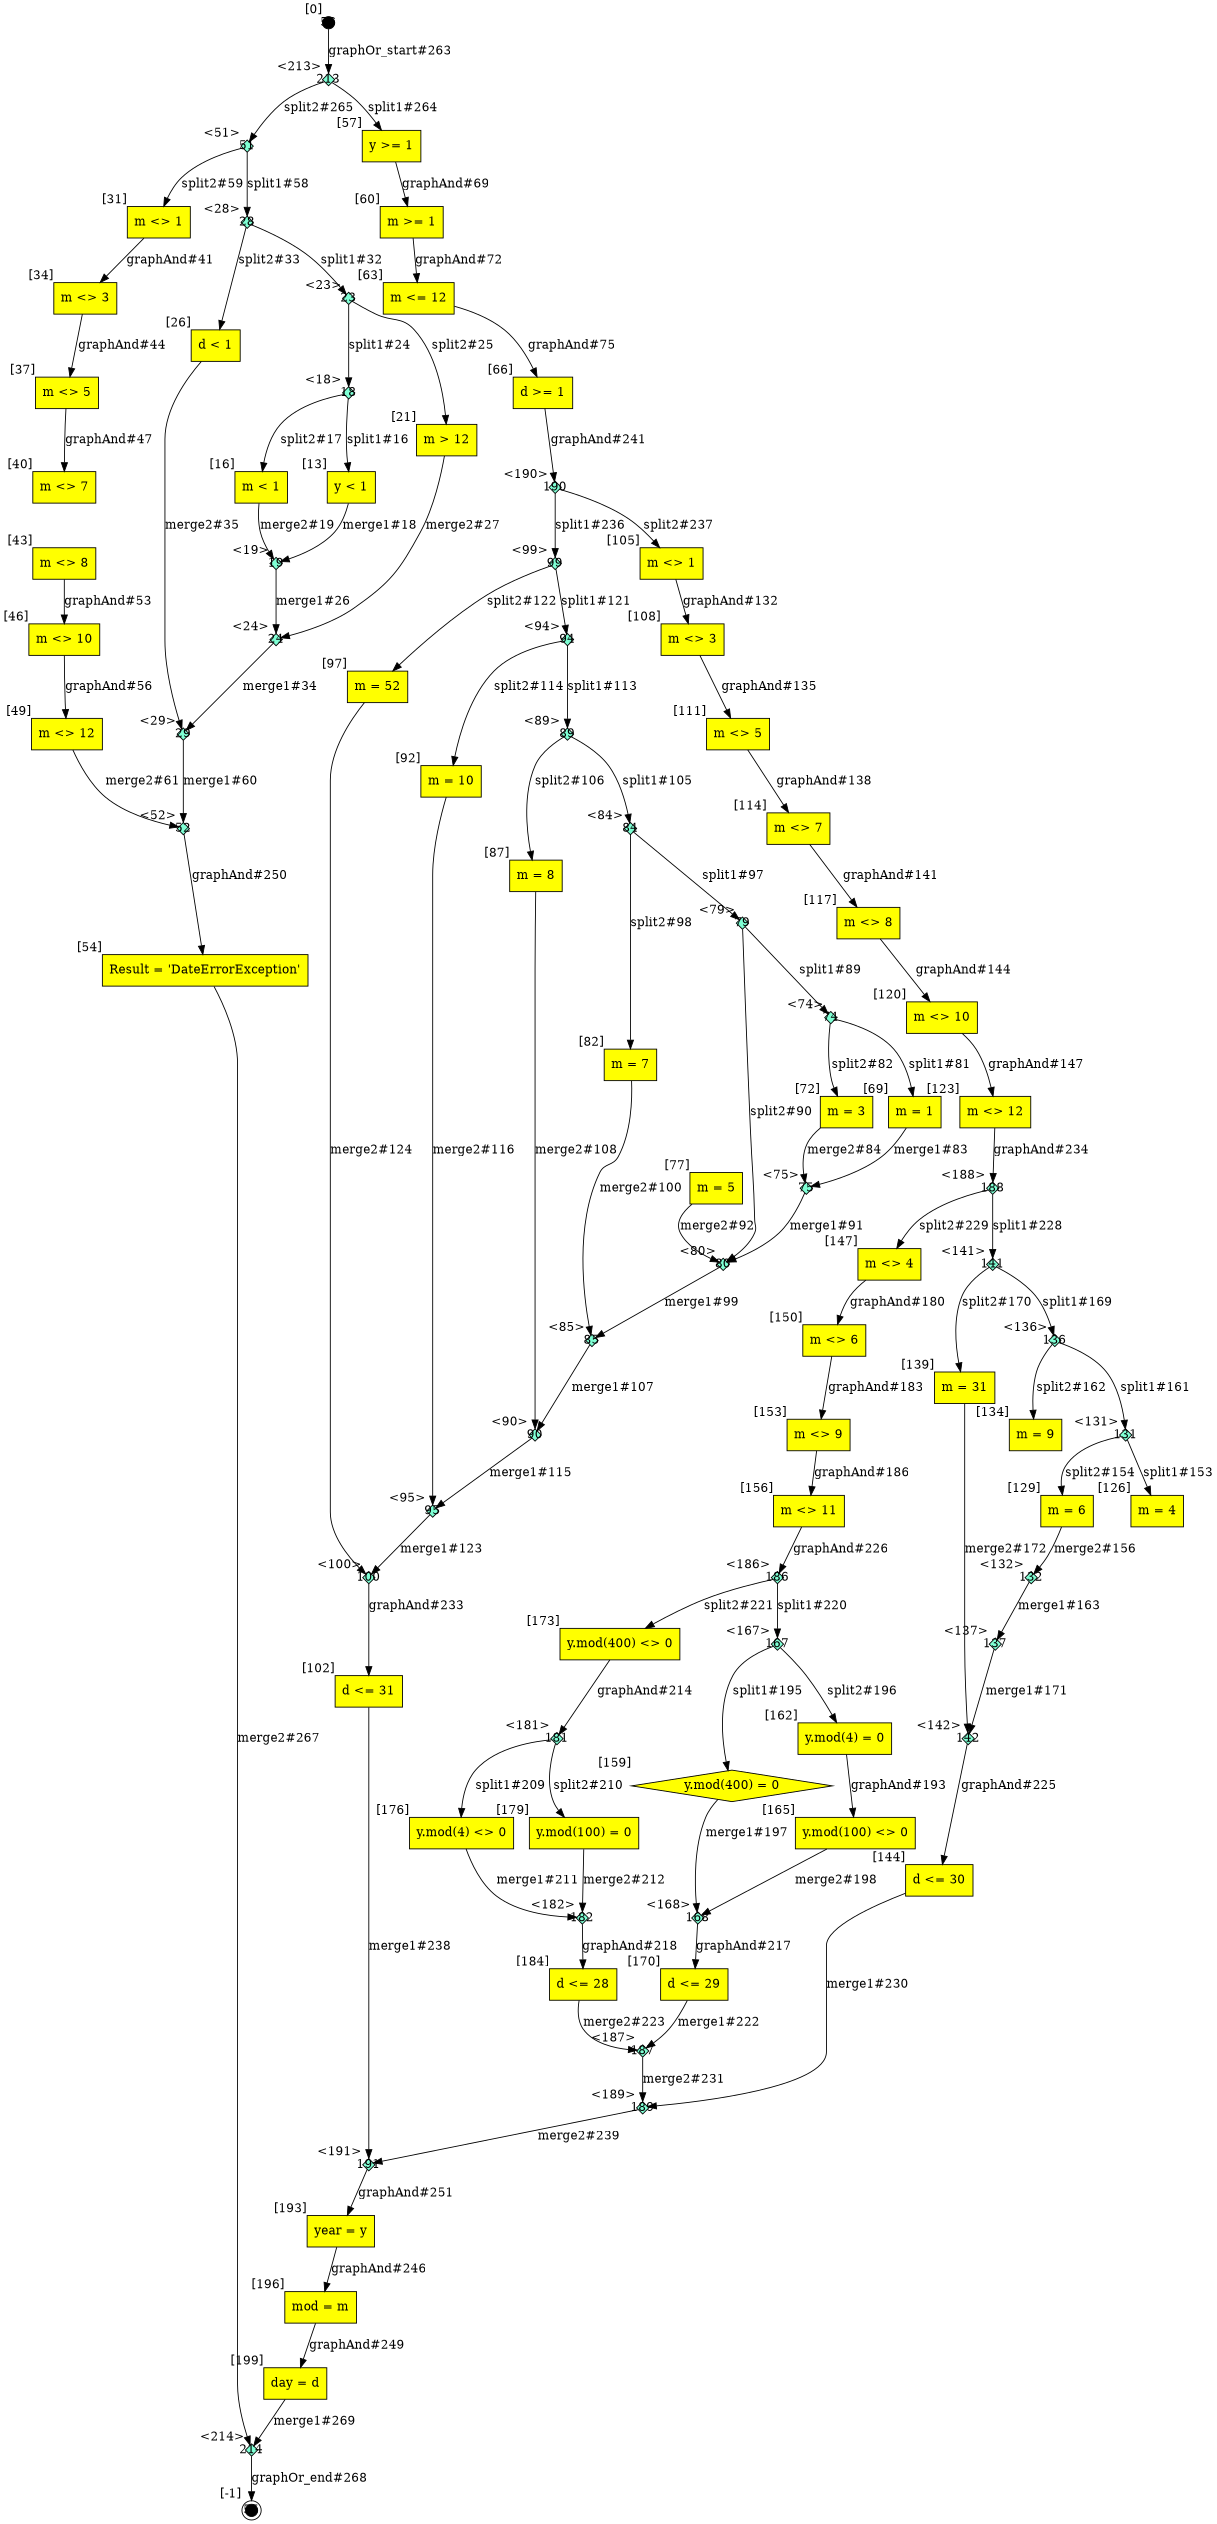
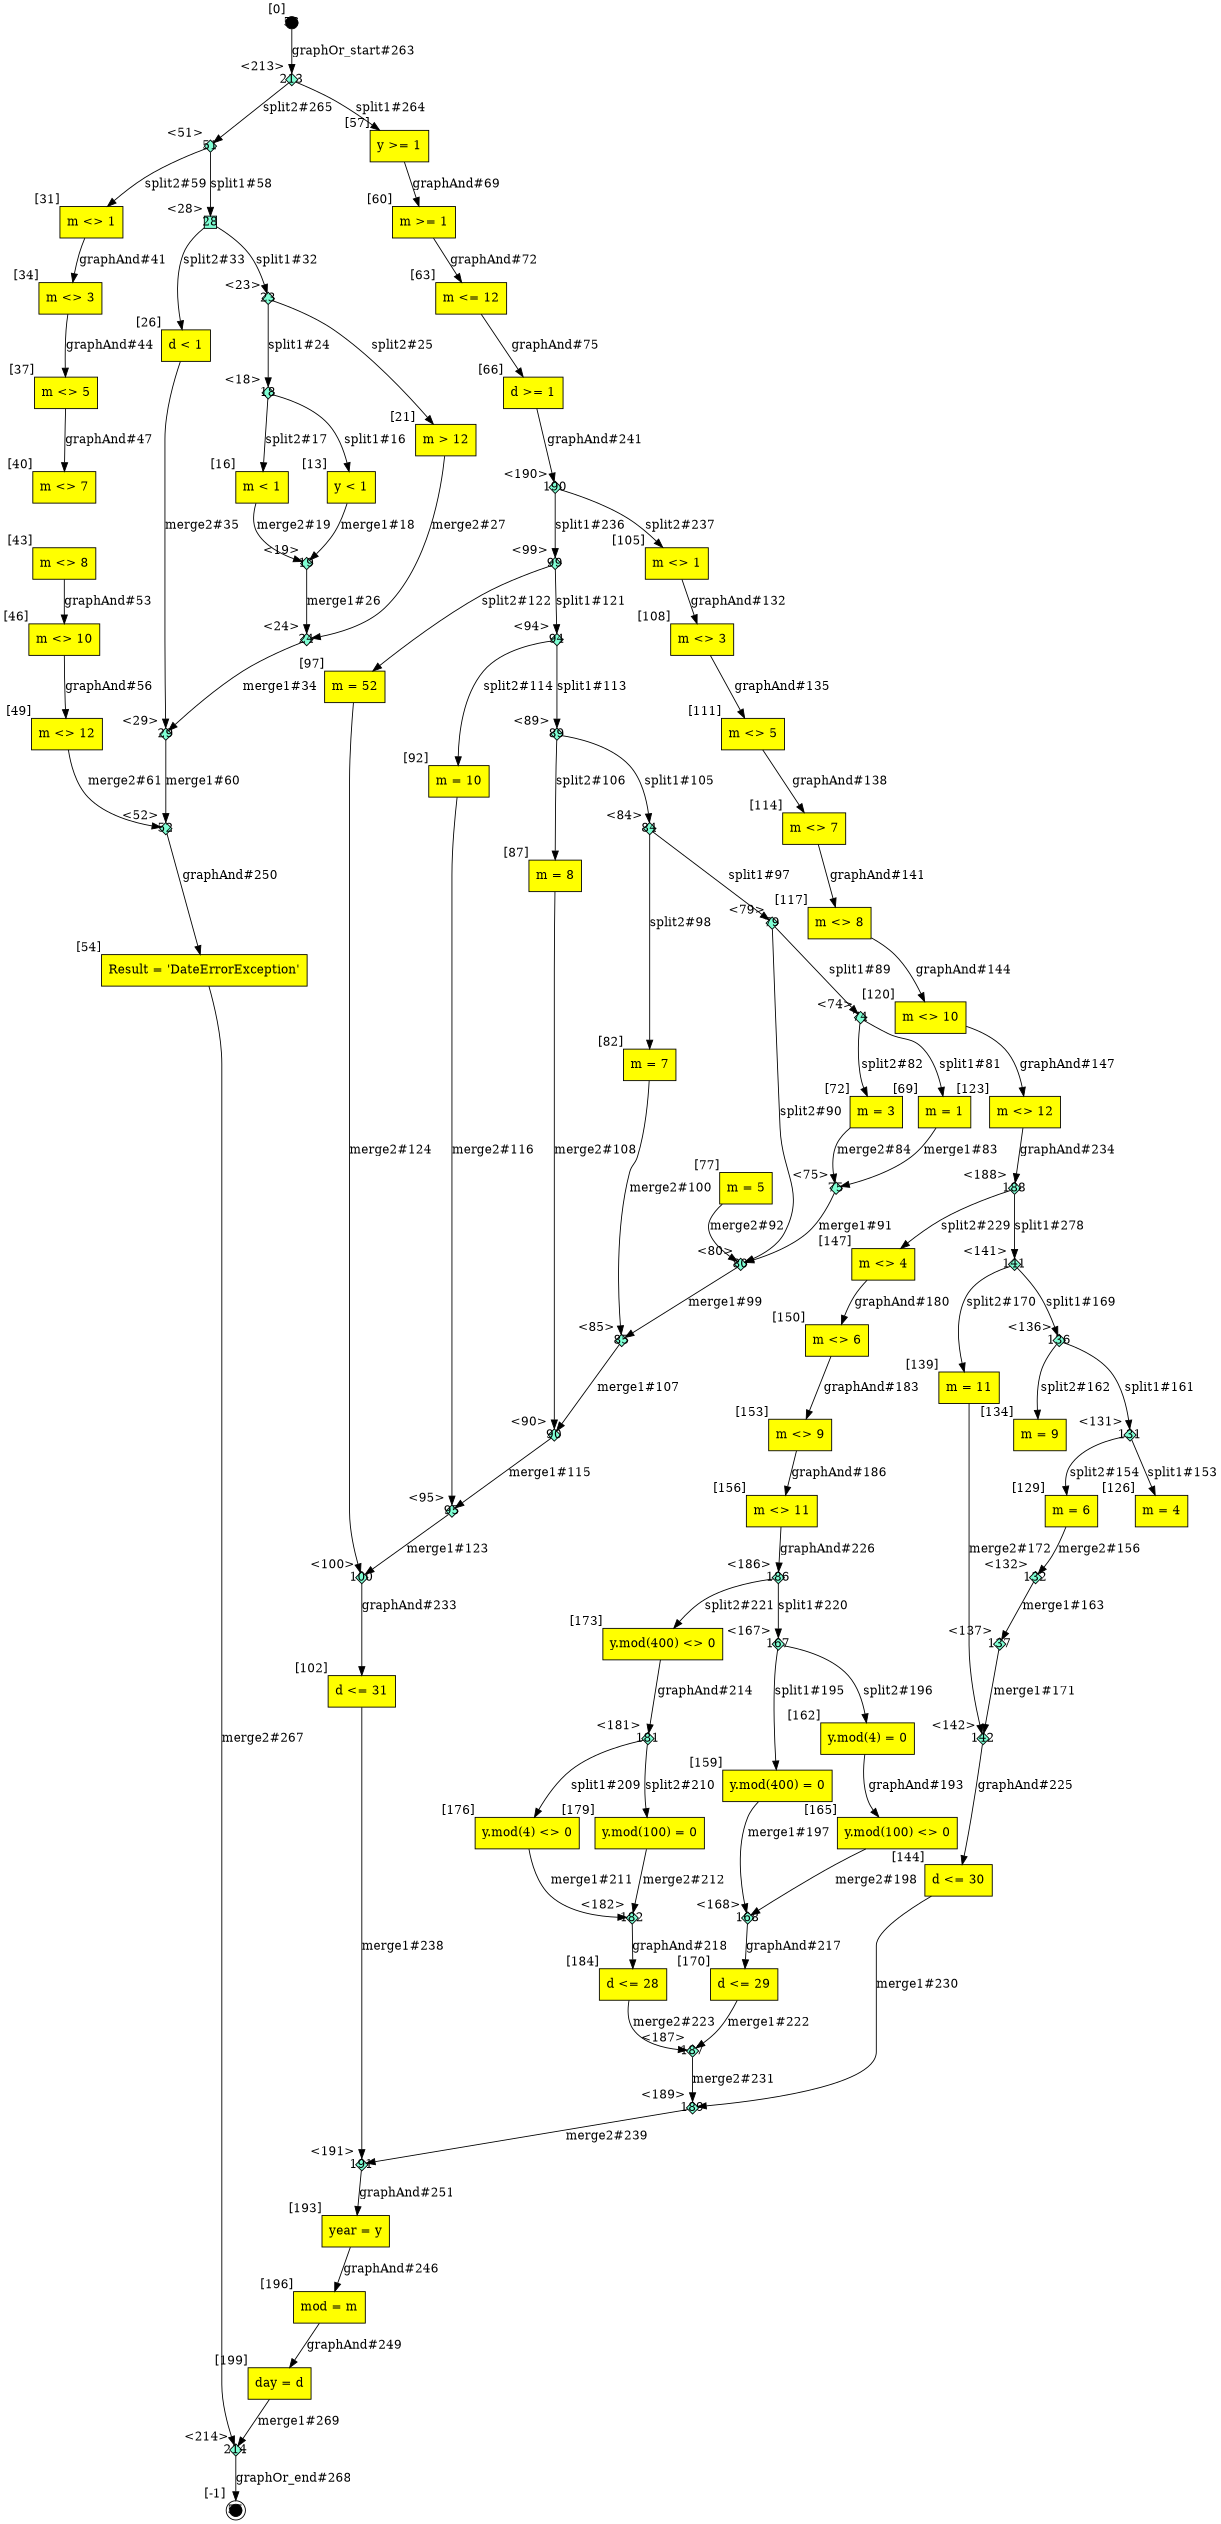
node "28 <28>": shape diamond -> box
edge "188 <188>" -> "141 <141>": label "split1#228" -> "split1#278"
node "m = 31 [139]": label "m = 31 [139]" -> "m = 11 [139]"
node "y.mod(400) = 0 [159]": shape diamond -> box
